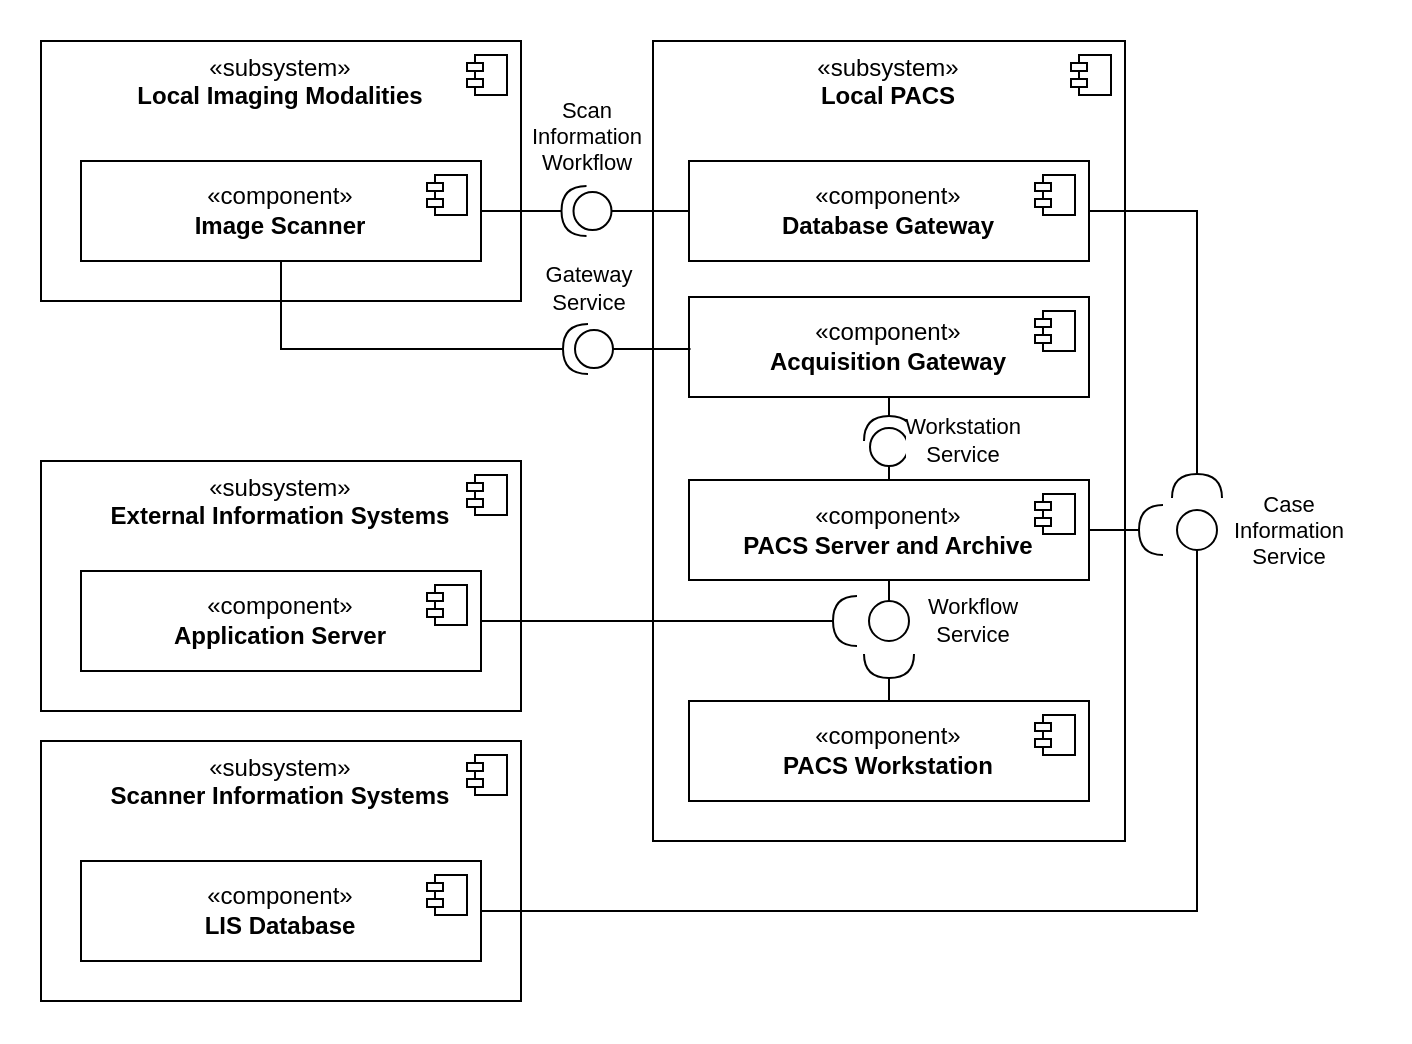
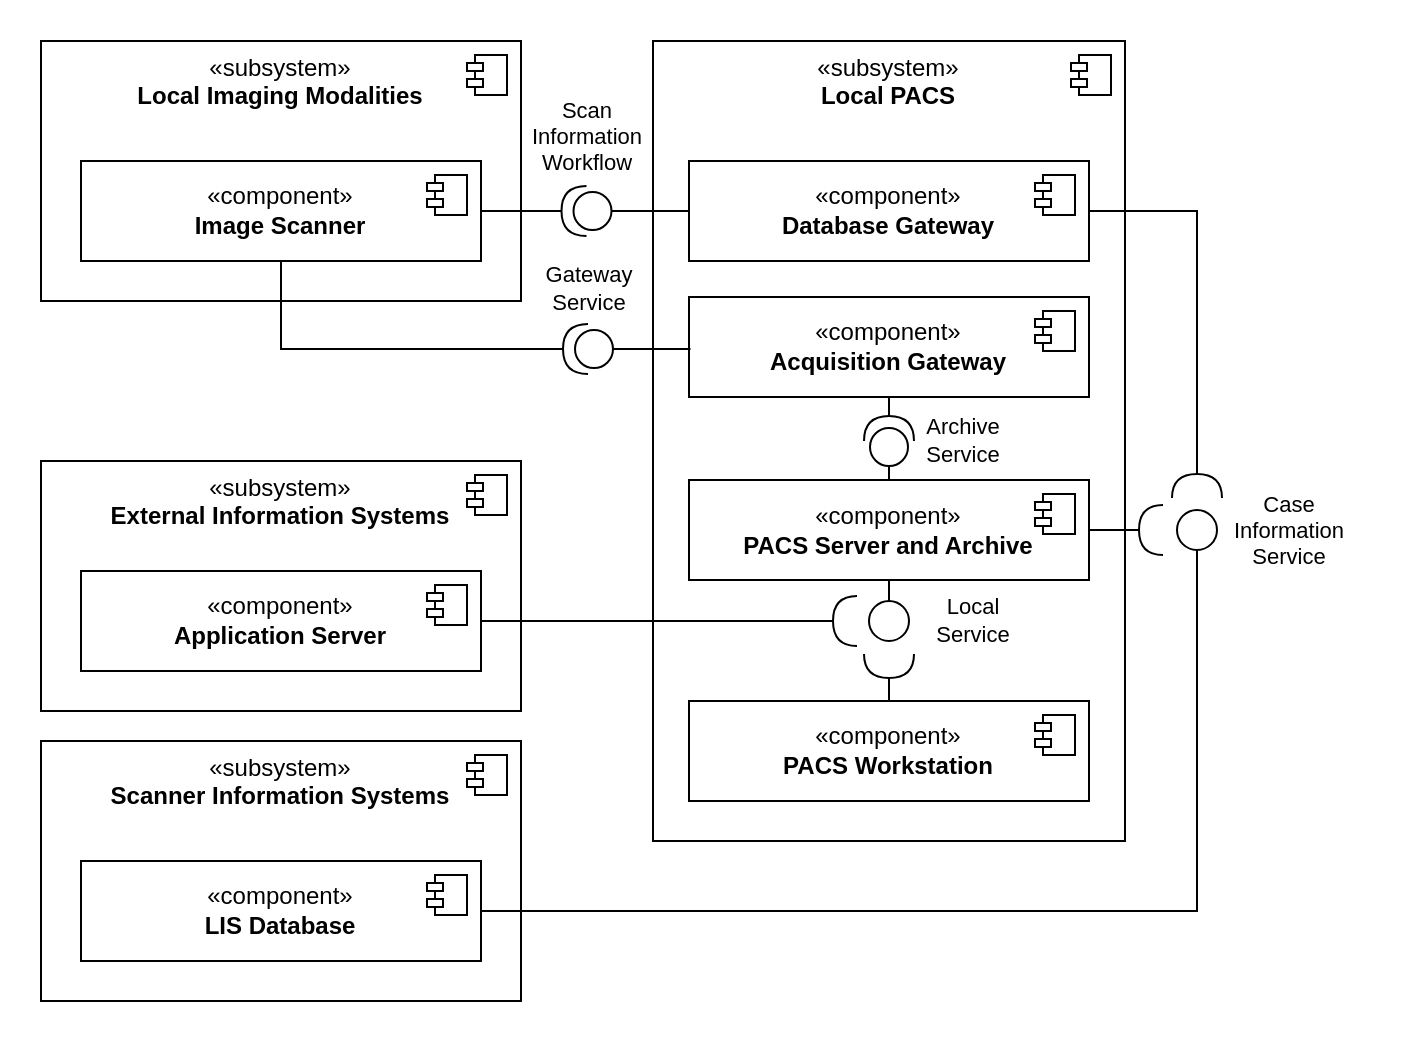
node "Workstation Service": label "Workstation Service" -> "Archive Service"
node "Workflow Service": label "Workflow Service" -> "Local Service"
